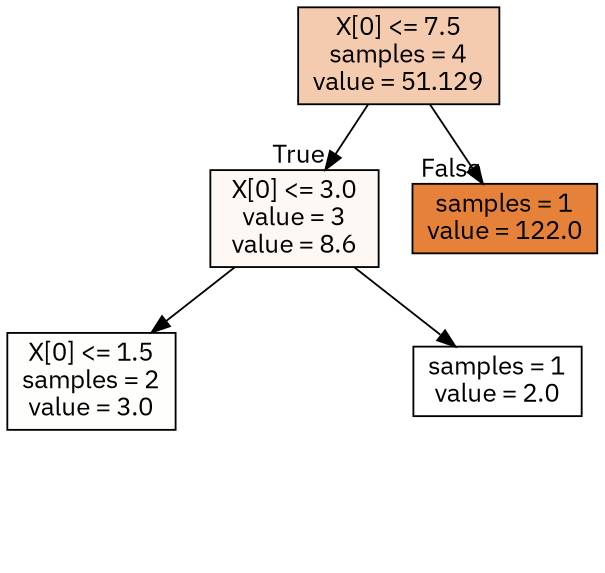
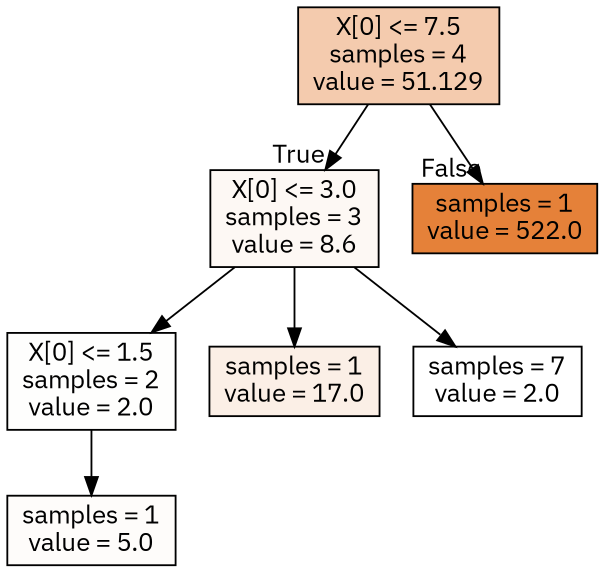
node "X[0] <= 3.0 value = 3 value = 8.6": label "X[0] <= 3.0 value = 3 value = 8.6" -> "X[0] <= 3.0 samples = 3 value = 8.6"
node "samples = 1 value = 122.0": label "samples = 1 value = 122.0" -> "samples = 1 value = 522.0"
node "X[0] <= 1.5 samples = 2 value = 3.0": label "X[0] <= 1.5 samples = 2 value = 3.0" -> "X[0] <= 1.5 samples = 2 value = 2.0"
node "samples = 1 value = 17.0": added
node "samples = 1 value = 2.0": label "samples = 1 value = 2.0" -> "samples = 7 value = 2.0"
node "samples = 1 value = 5.0": added
